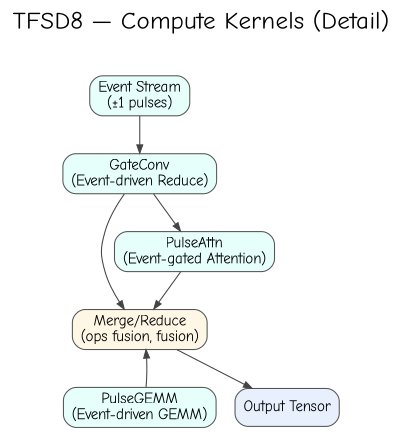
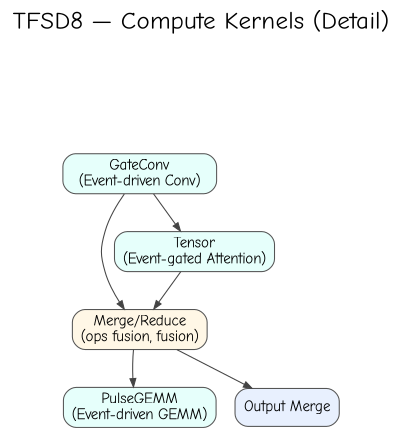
node "Event Stream (±1 pulses)": removed
node "GateConv (Event-driven Reduce)": label "GateConv (Event-driven Reduce)" -> "GateConv (Event-driven Conv)"
node "PulseAttn (Event-gated Attention)": label "PulseAttn (Event-gated Attention)" -> "Tensor (Event-gated Attention)"
edge "PulseGEMM (Event-driven GEMM)" -> "Merge/Reduce (ops fusion, fusion)": reversed
node "Output Tensor": label "Output Tensor" -> "Output Merge"
